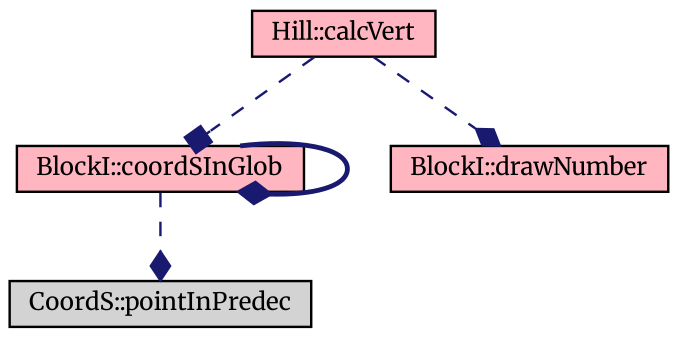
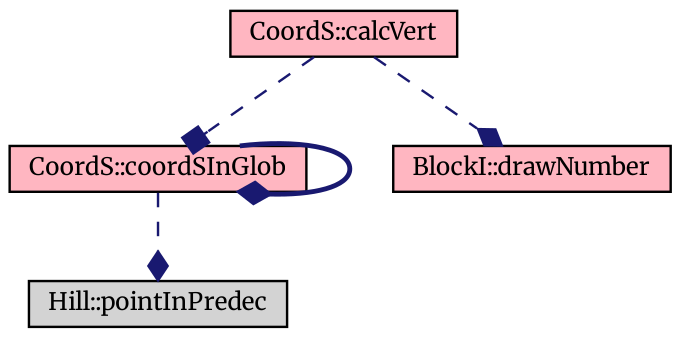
node "Hill::calcVert": label "Hill::calcVert" -> "CoordS::calcVert"
node "BlockI::coordSInGlob": label "BlockI::coordSInGlob" -> "CoordS::coordSInGlob"
node "CoordS::pointInPredec": label "CoordS::pointInPredec" -> "Hill::pointInPredec"
